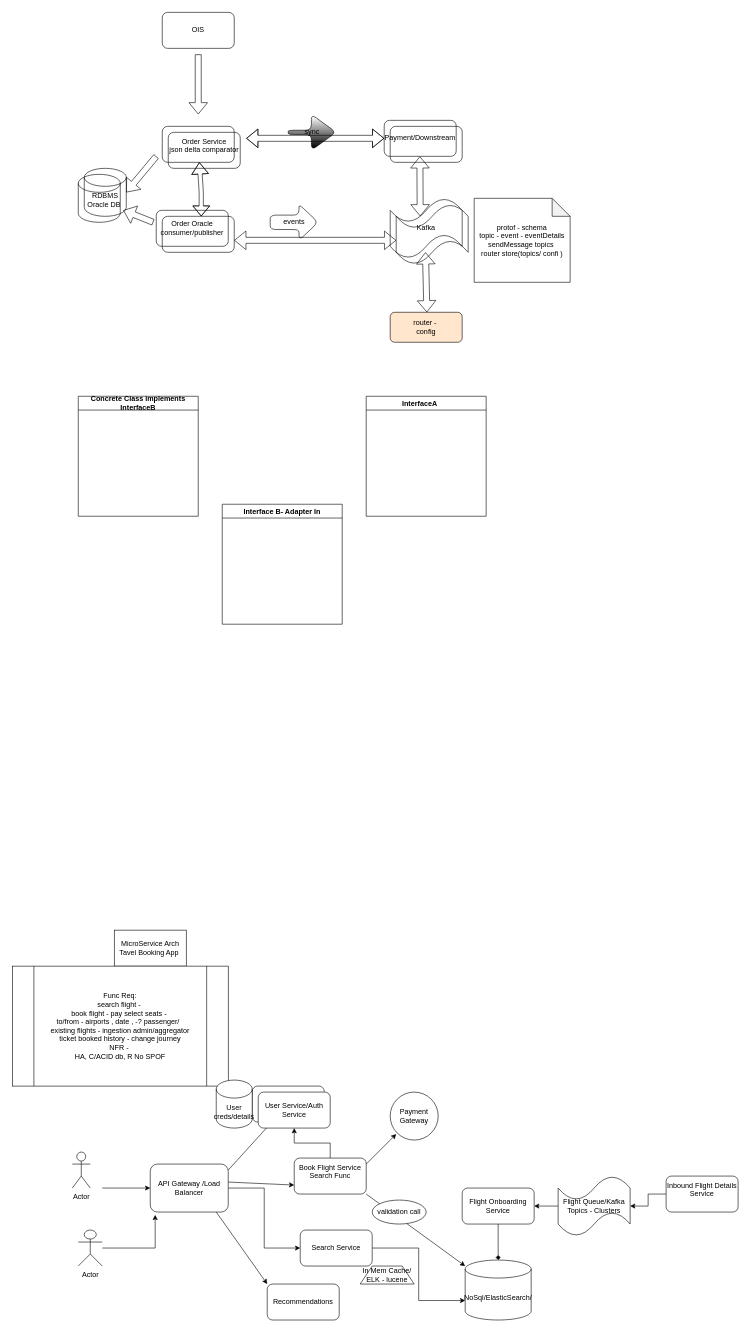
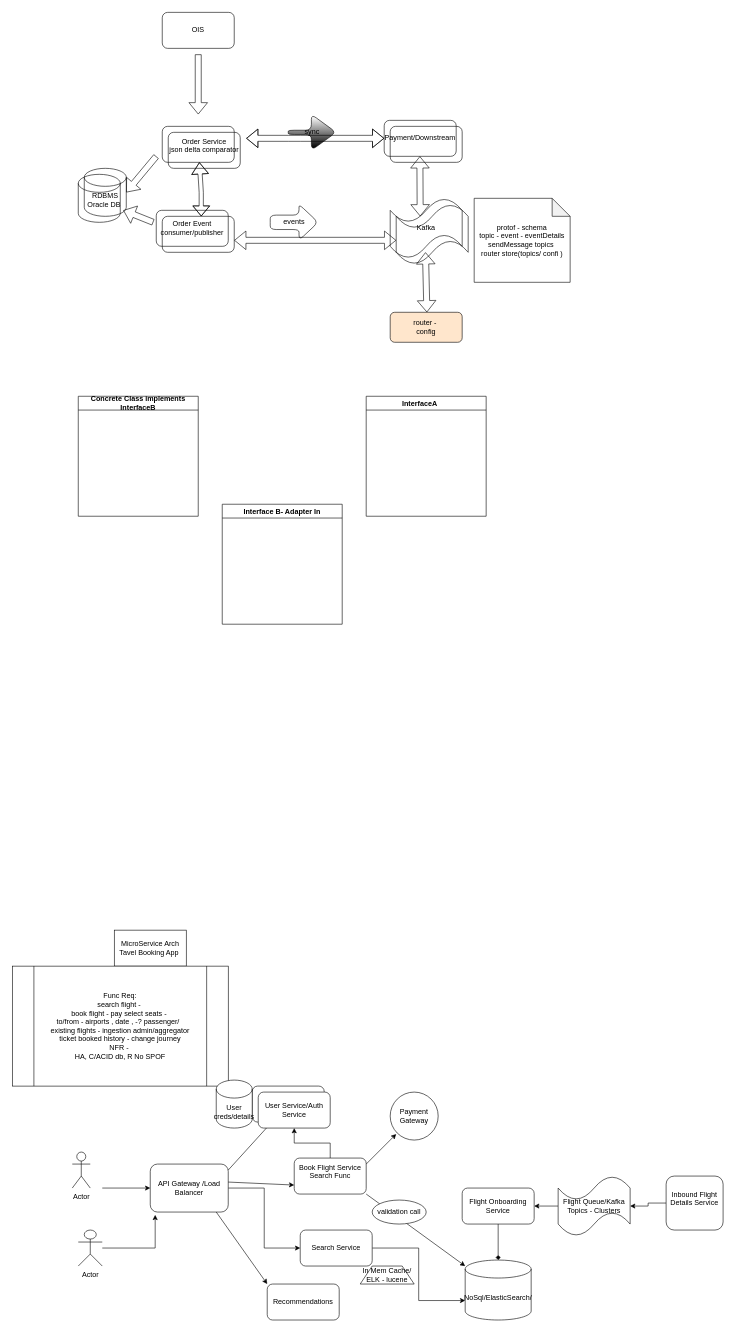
node "Order Oracle consumer/publisher": label "Order Oracle consumer/publisher" -> "Order Event consumer/publisher"
node "Inbound Flight Details Service": size 72x36 -> 57x54
